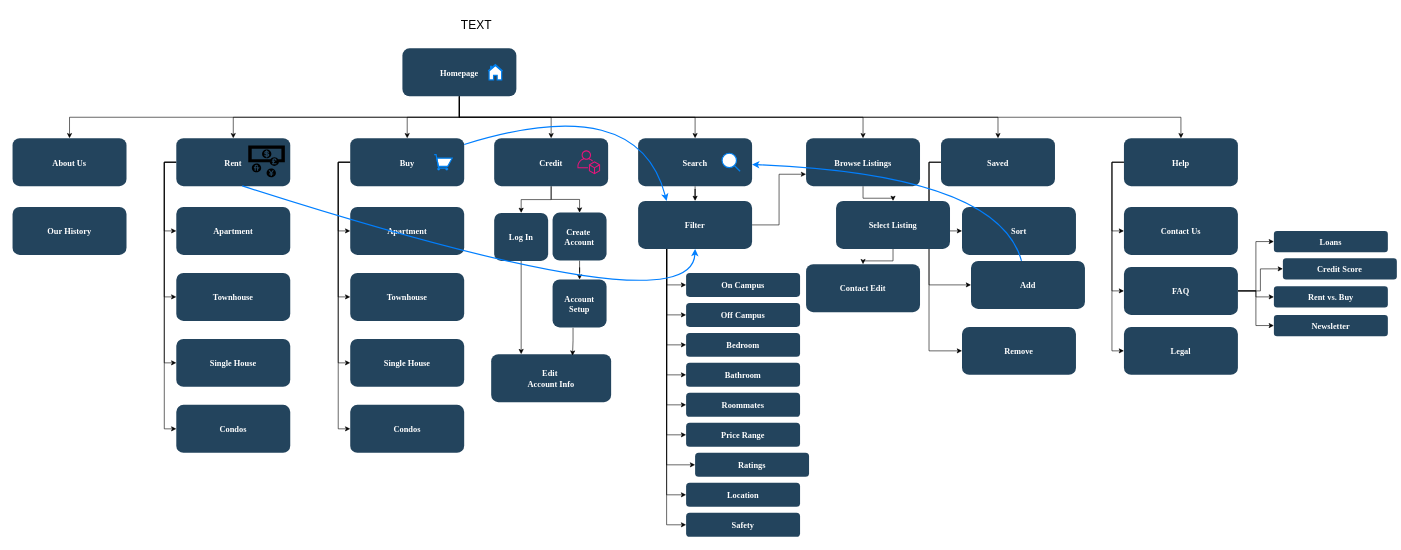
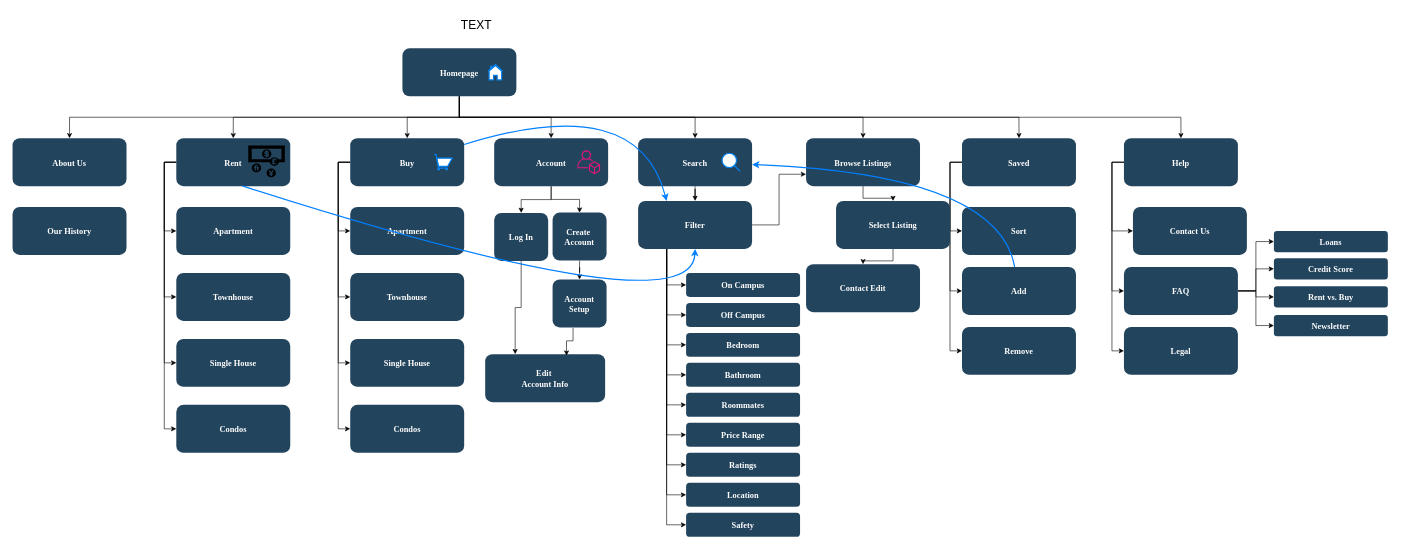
node "Saved": moved (998, 162) -> (1019, 162)
node "Credit": label "Credit" -> "Account"
node "Contact Us": moved (1181, 231) -> (1190, 231)
node "Credit Score": moved (1340, 269) -> (1331, 269)
node "Add": moved (1028, 285) -> (1019, 291)
node "Edit Account Info": moved (551, 378) -> (545, 378)
node "Ratings": moved (752, 465) -> (743, 465)
